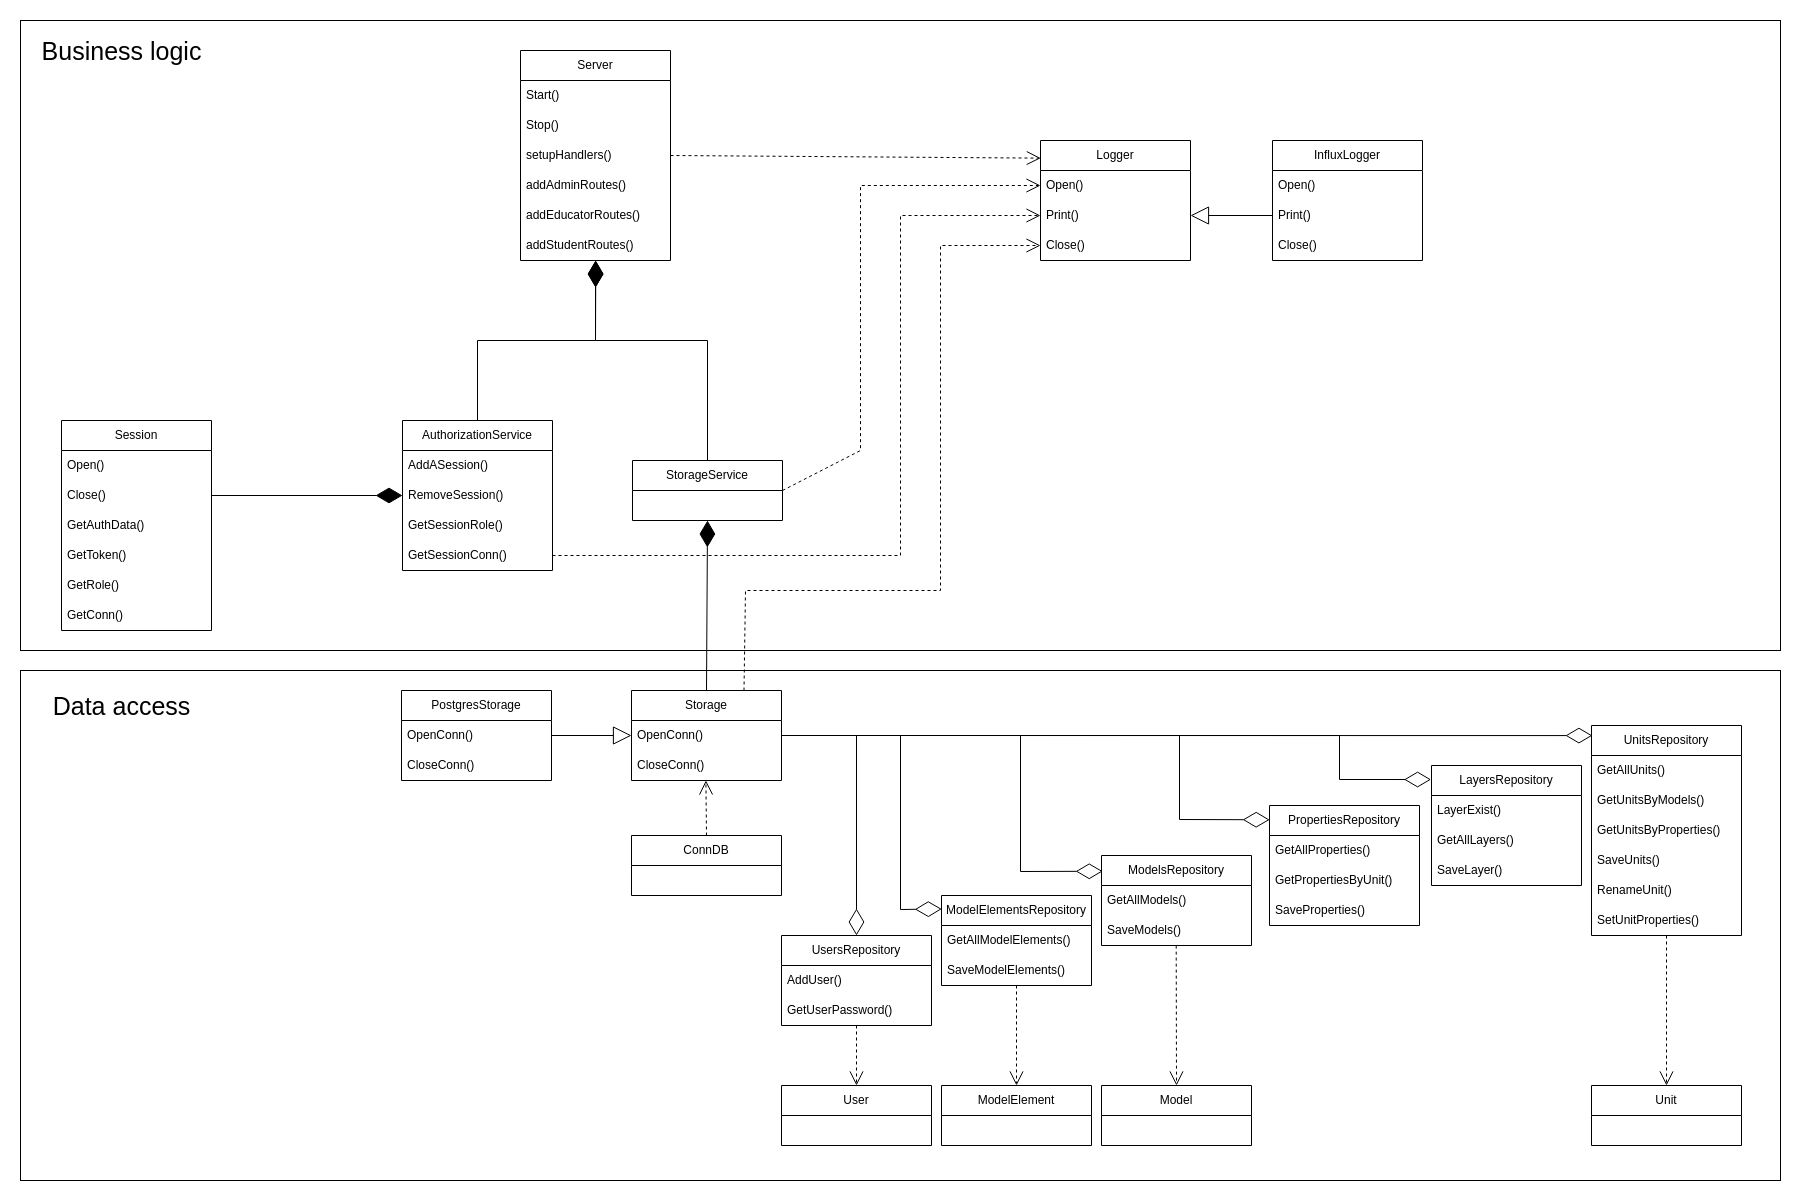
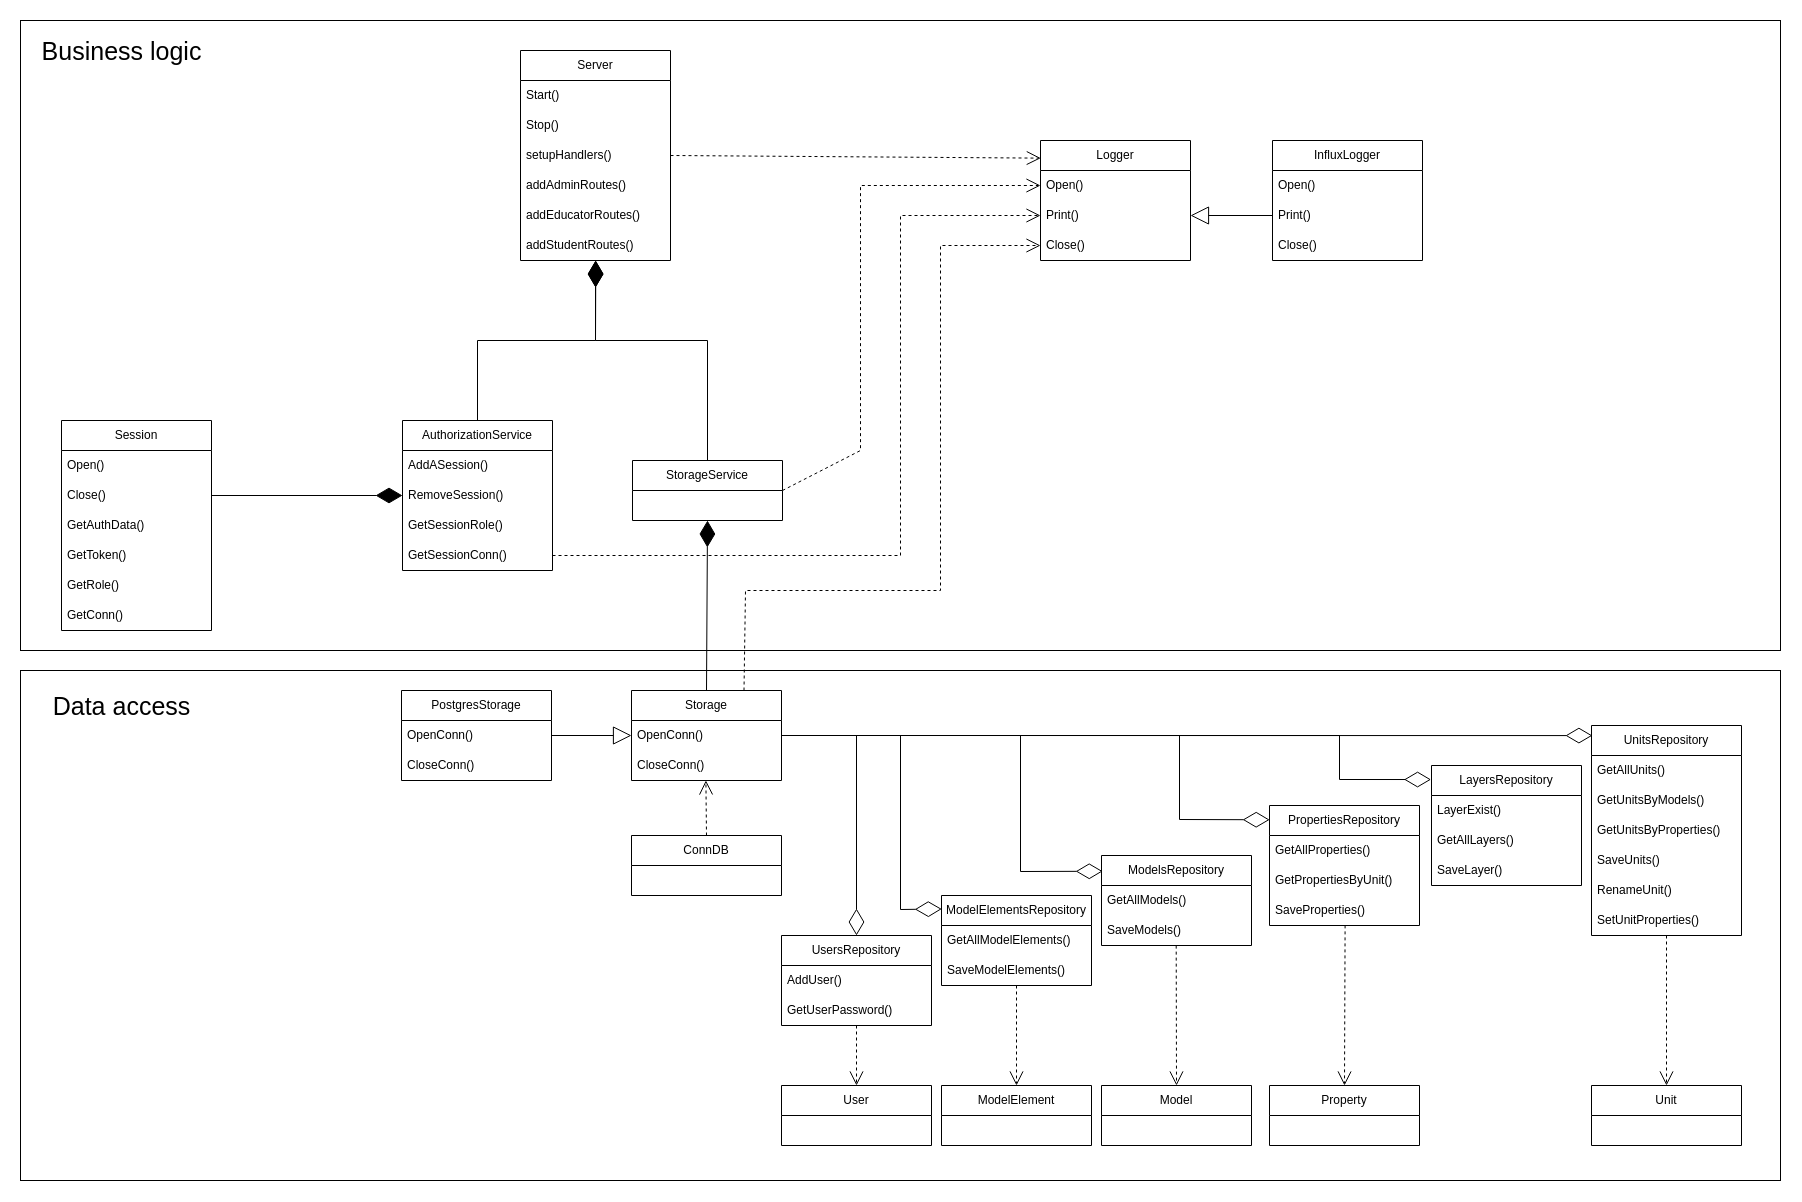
edge "SaveProperties()" -> "Property": added
node "Property": added
